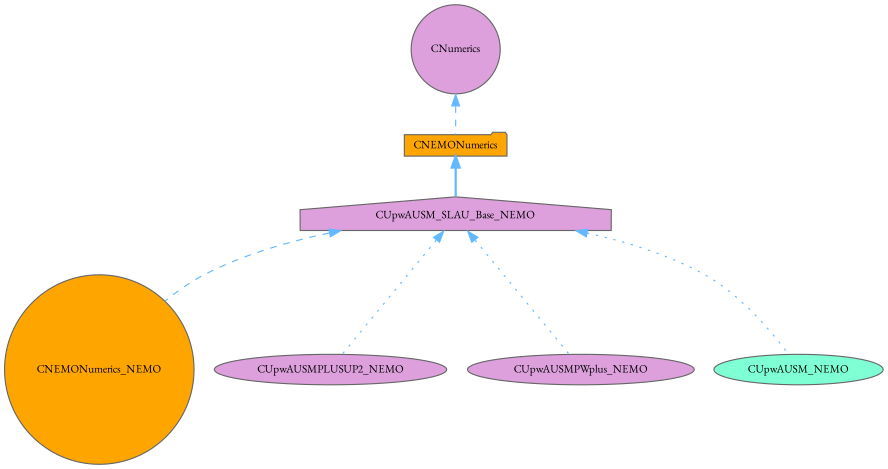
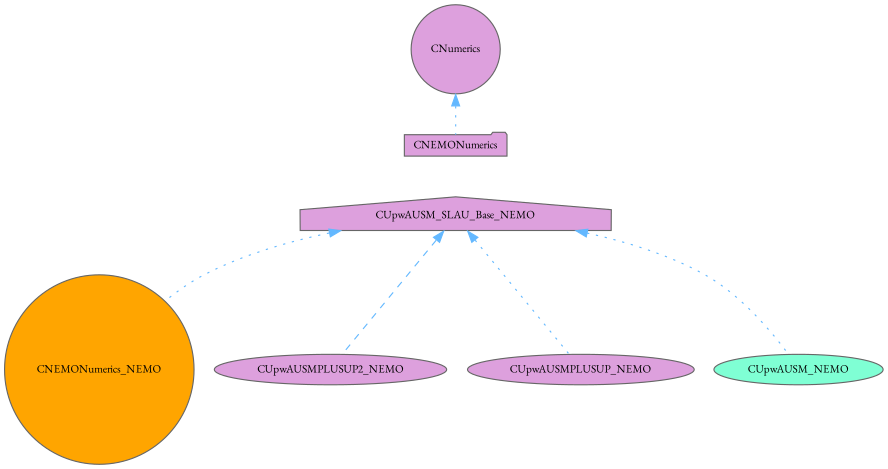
edge "CNEMONumerics" -> "CNumerics": style dashed -> dotted
node "CNEMONumerics": fillcolor orange -> plum
edge "CUpwAUSM_SLAU_Base_NEMO" -> "CNEMONumerics": removed
edge "CNEMONumerics_NEMO" -> "CUpwAUSM_SLAU_Base_NEMO": style dashed -> dotted
edge "CUpwAUSMPLUSUP2_NEMO" -> "CUpwAUSM_SLAU_Base_NEMO": style dotted -> dashed
node "CUpwAUSMPWplus_NEMO": label "CUpwAUSMPWplus_NEMO" -> "CUpwAUSMPLUSUP_NEMO"
